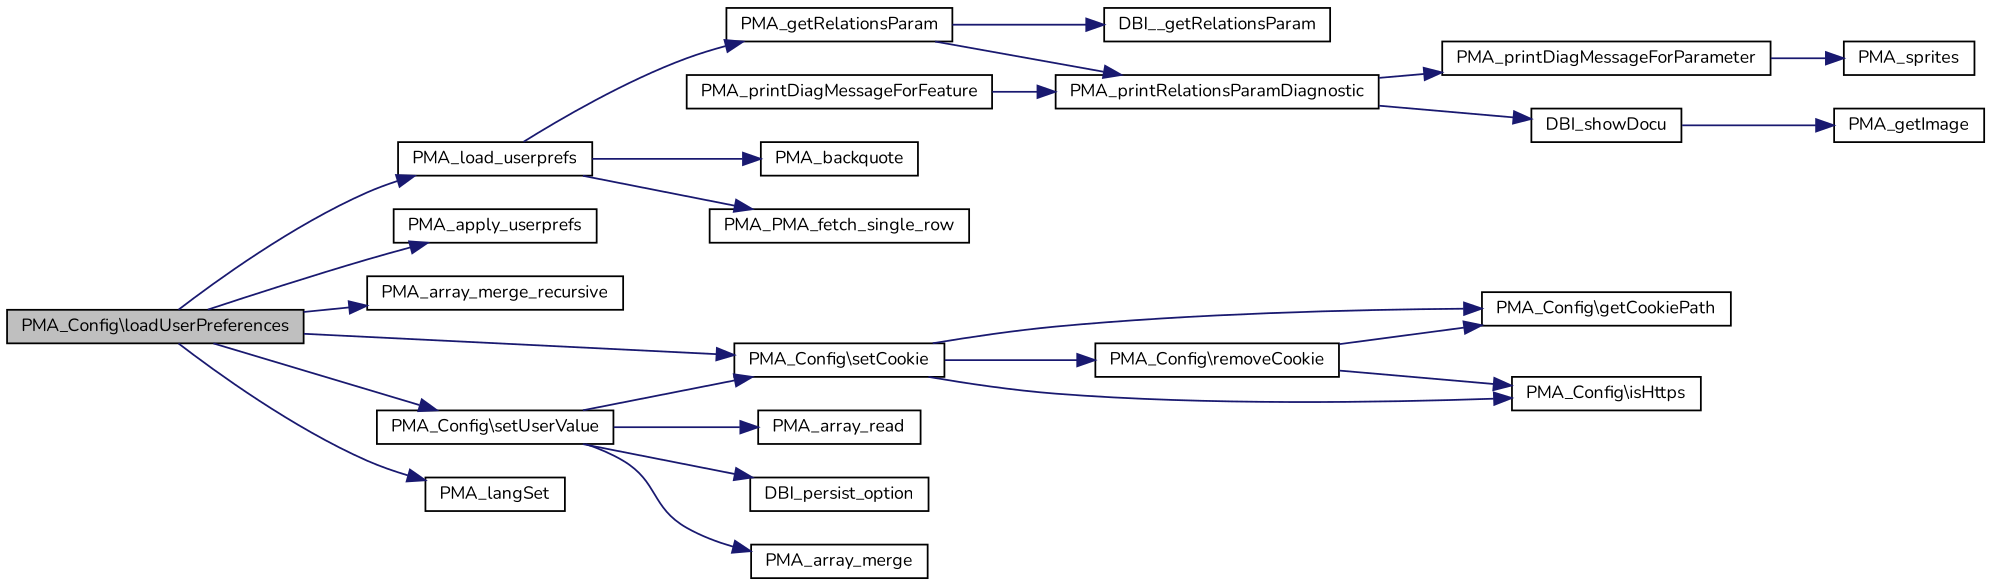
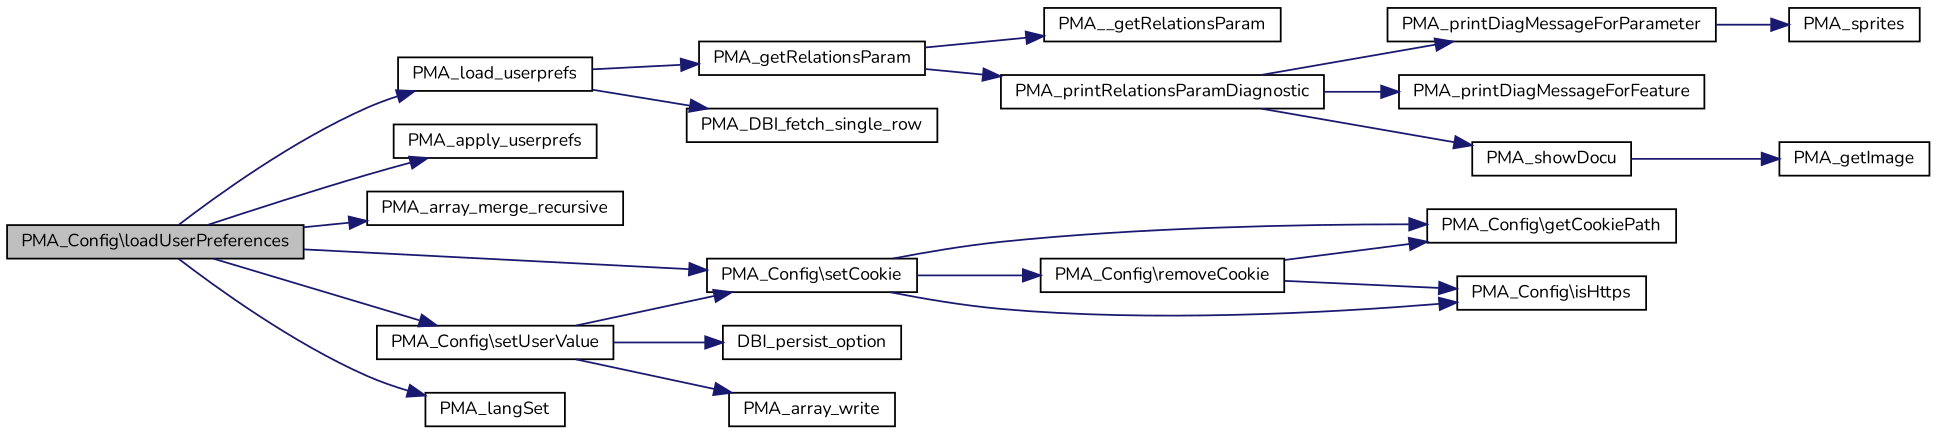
node "DBI__getRelationsParam": label "DBI__getRelationsParam" -> "PMA__getRelationsParam"
edge "PMA_printDiagMessageForFeature" -> "PMA_printRelationsParamDiagnostic": reversed
node "DBI_showDocu": label "DBI_showDocu" -> "PMA_showDocu"
node "PMA_backquote": removed
node "PMA_PMA_fetch_single_row": label "PMA_PMA_fetch_single_row" -> "PMA_DBI_fetch_single_row"
node "PMA_array_read": removed
node "PMA_array_merge": label "PMA_array_merge" -> "PMA_array_write"
